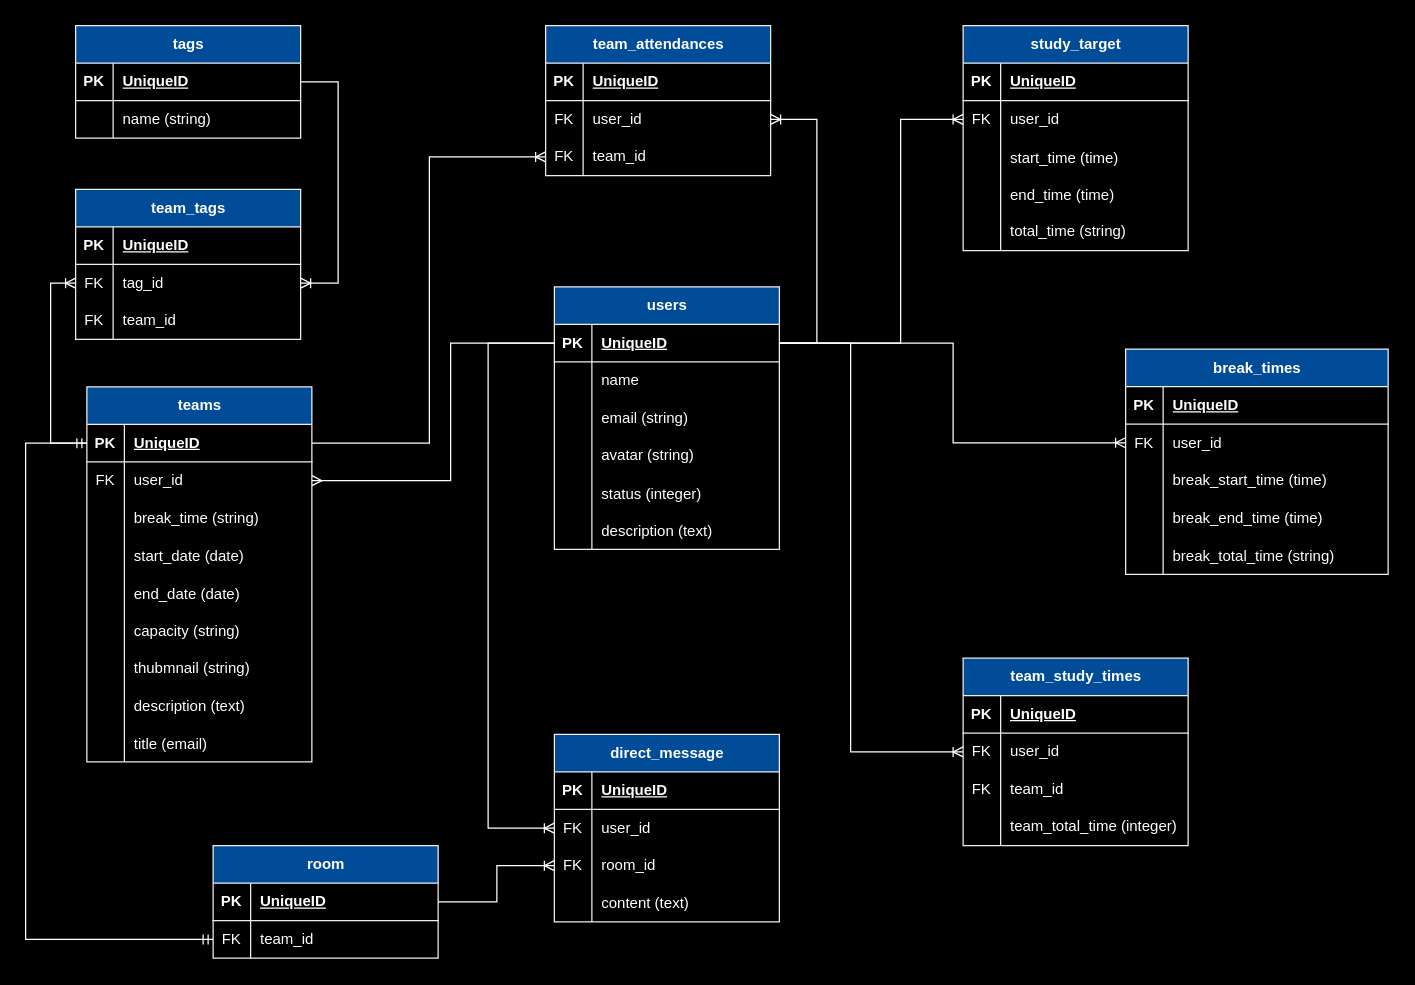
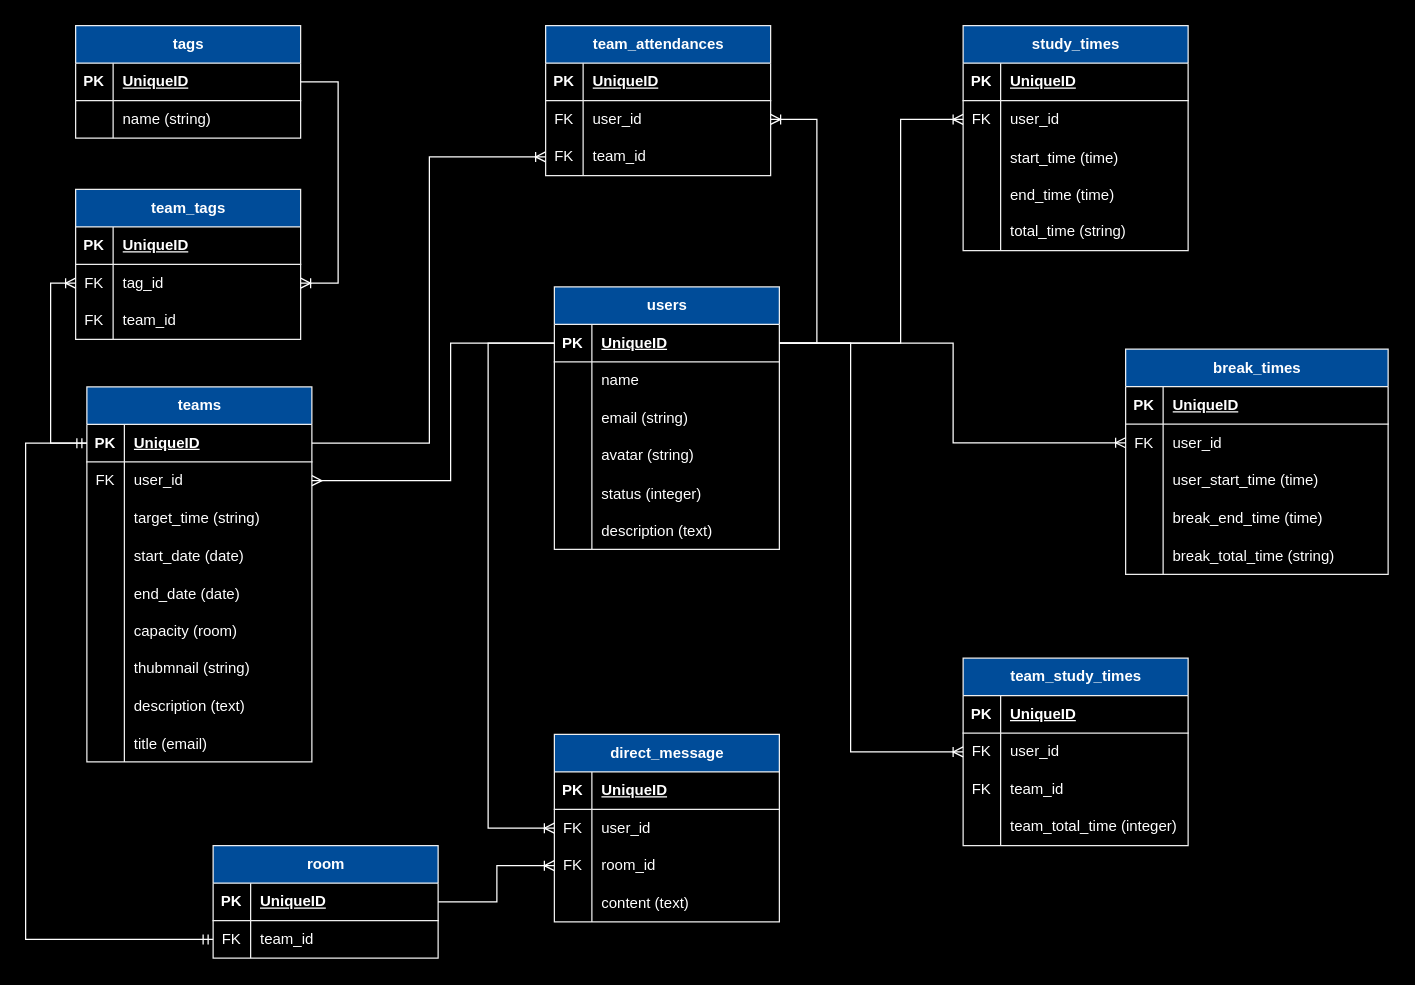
node "study_target": label "study_target" -> "study_times"
node "break_start_time (time)": label "break_start_time (time)" -> "user_start_time (time)"
node "break_time (string)": label "break_time (string)" -> "target_time (string)"
node "capacity (string)": label "capacity (string)" -> "capacity (room)"
